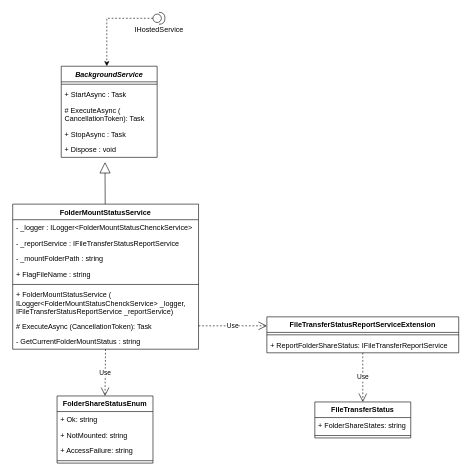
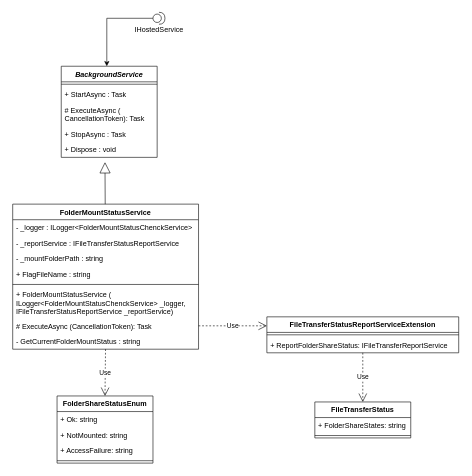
edge "IHostedService" -> "BackgroundService": style dashed -> solid
